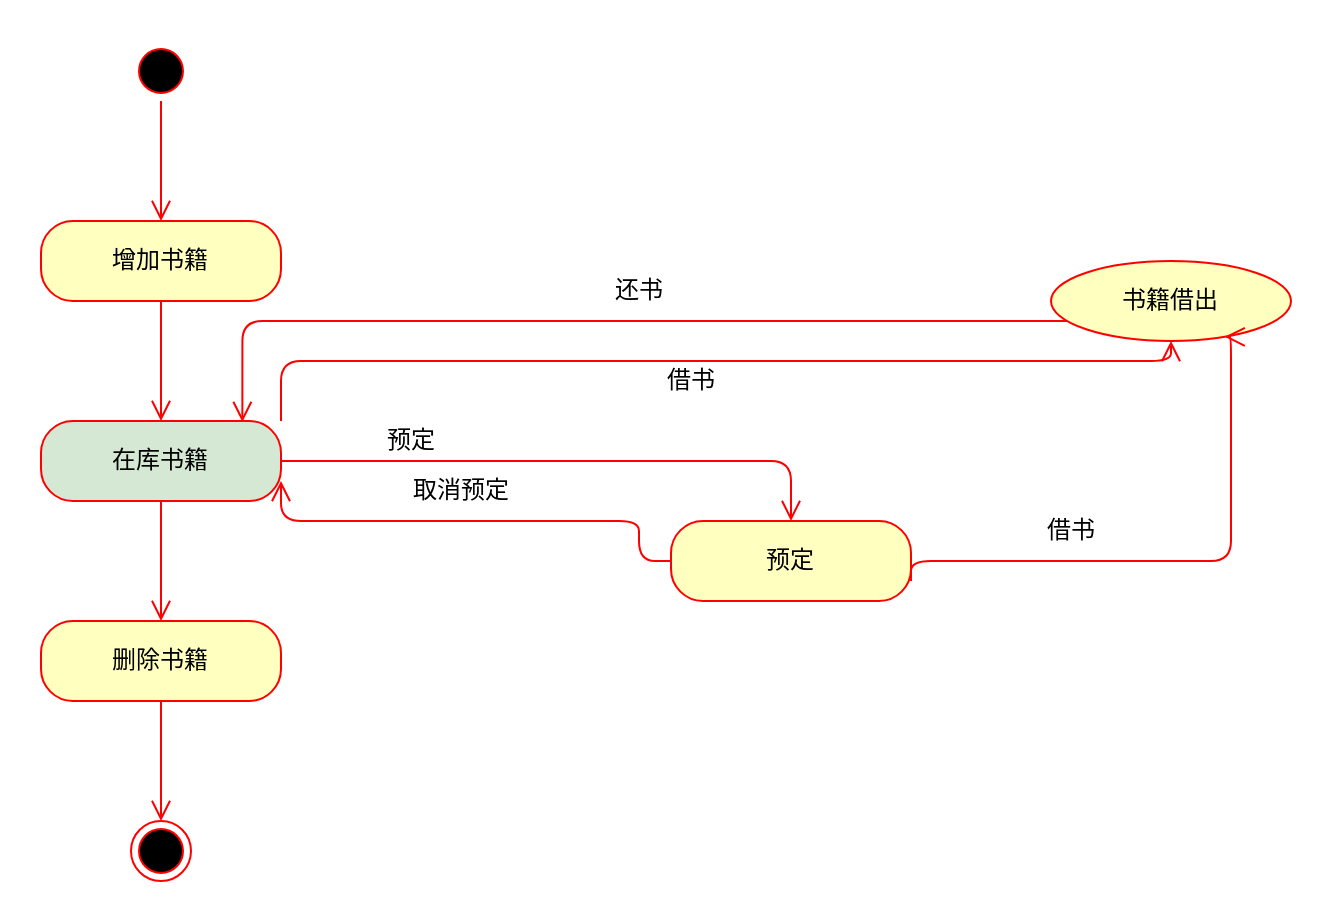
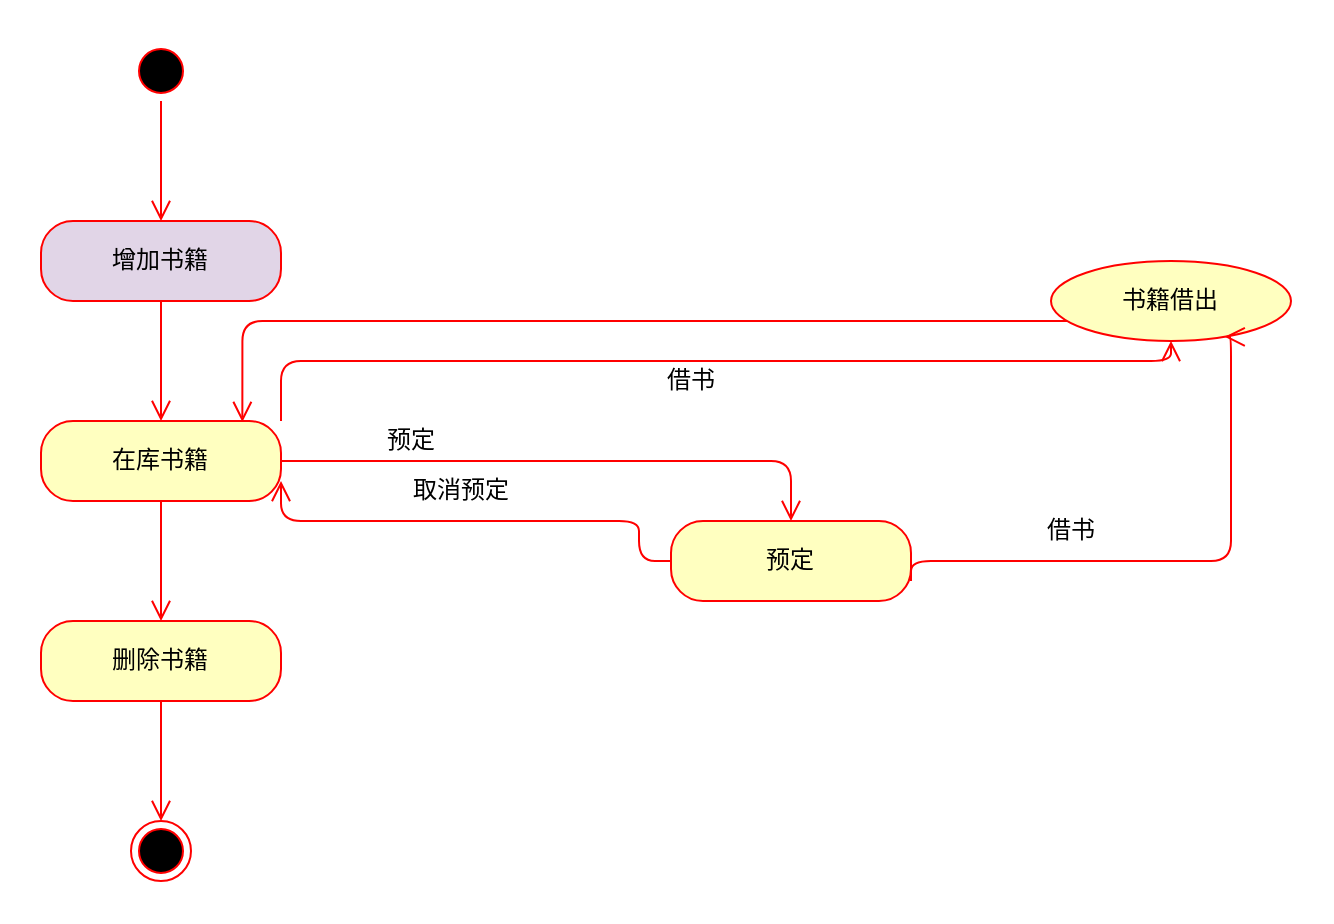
node "增加书籍": fillcolor #ffffc0 -> #e1d5e7
node "还书": removed
node "在库书籍": fillcolor #d5e8d4 -> #ffffc0
